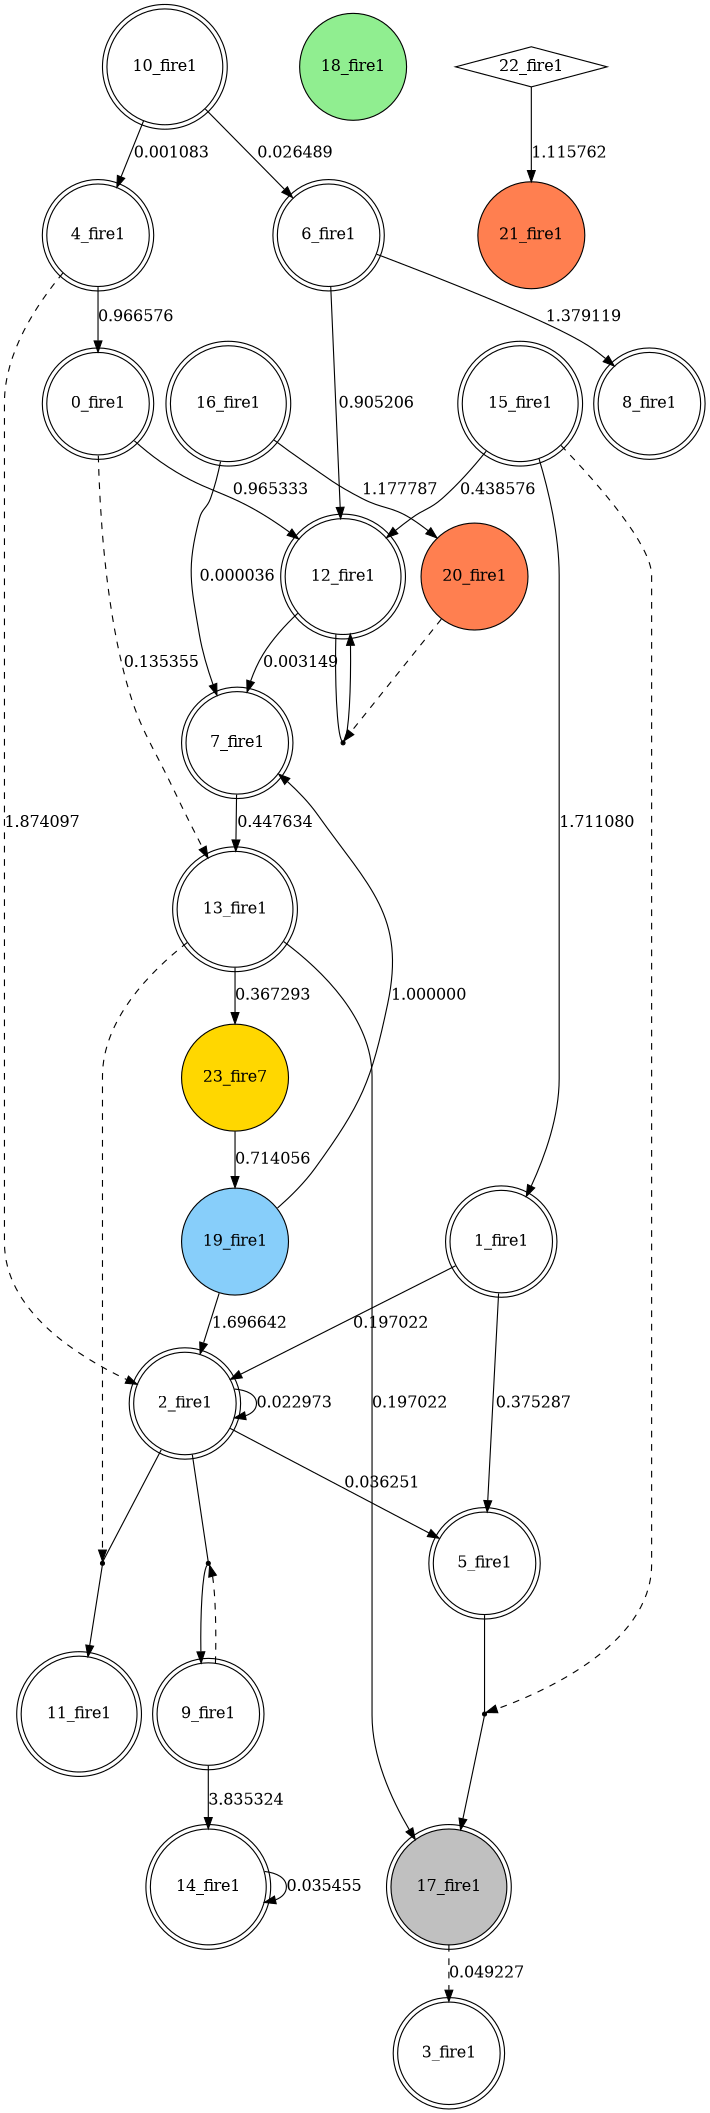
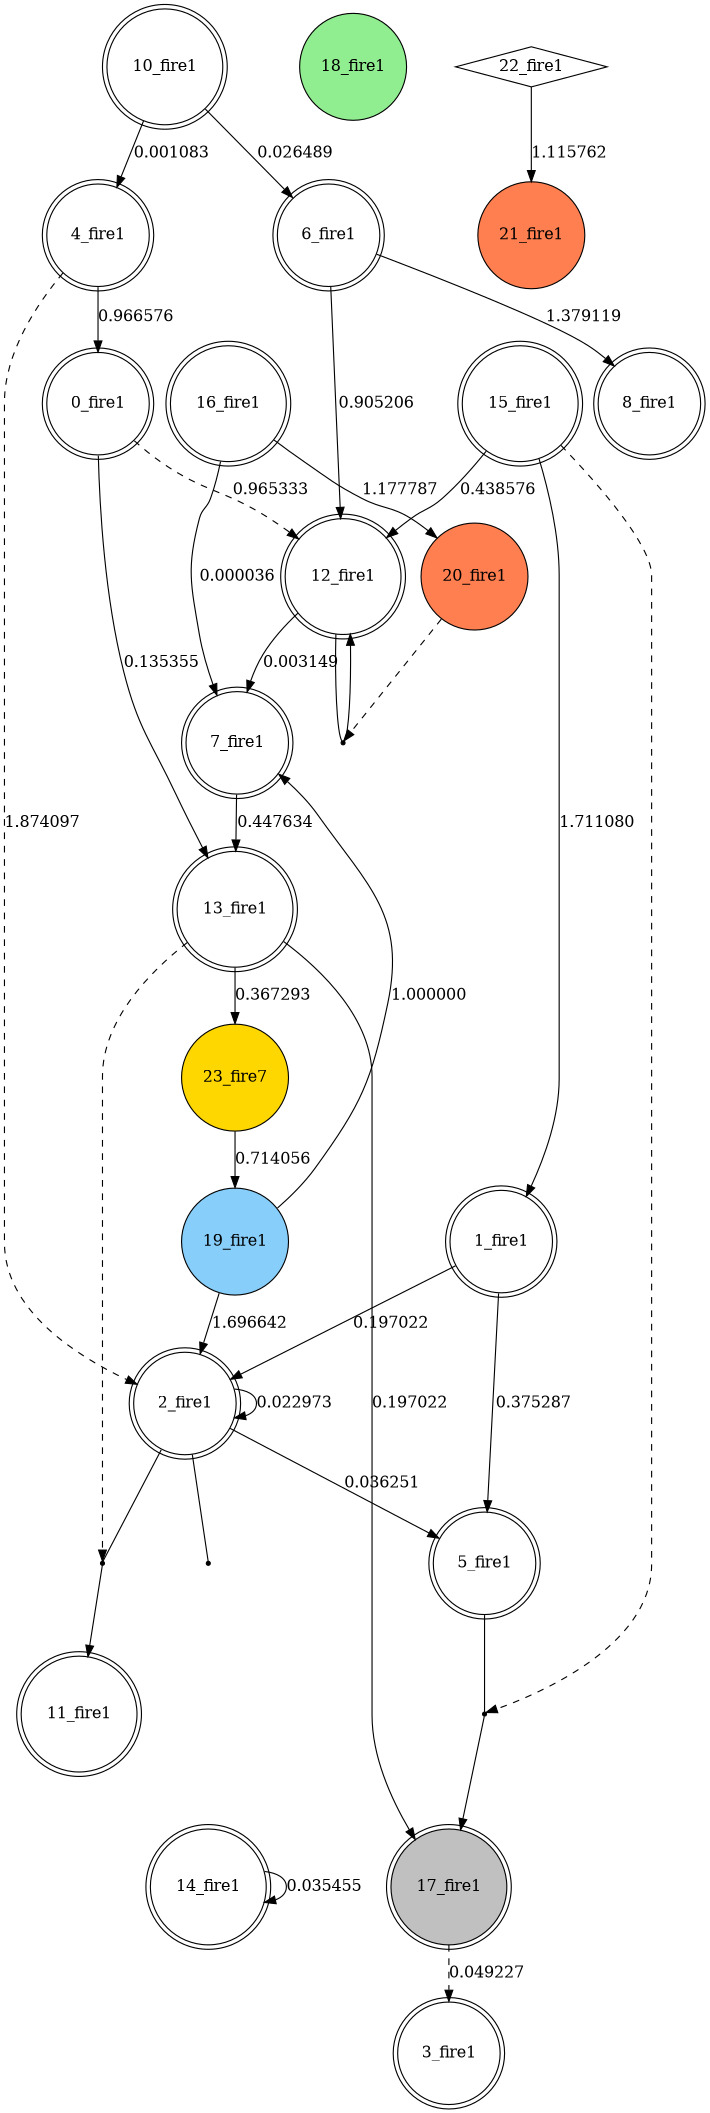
edge "0_fire1" -> "12_fire1": style solid -> dashed
edge "0_fire1" -> "13_fire1": style dashed -> solid
node "9_fire1": removed
